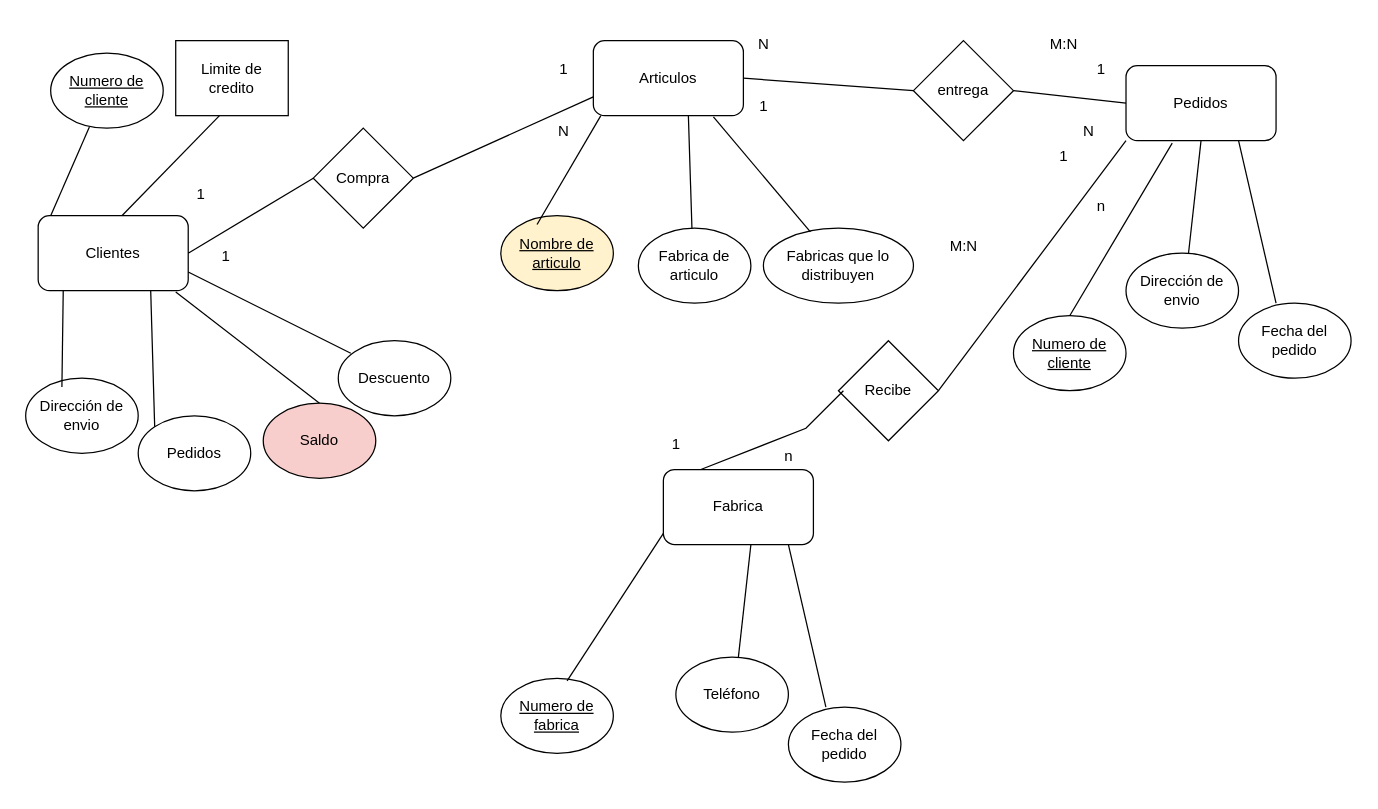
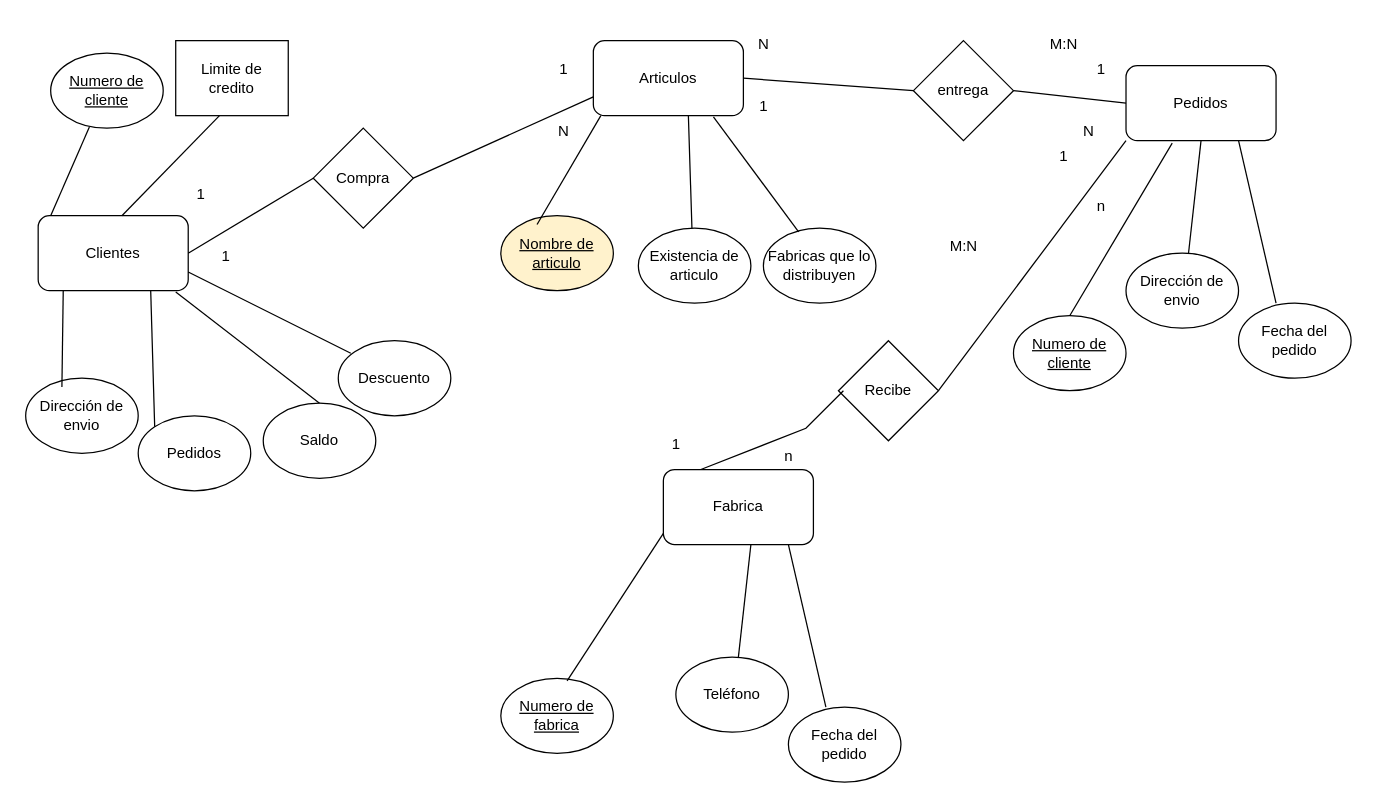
node "Fabrica de articulo": label "Fabrica de articulo" -> "Existencia de articulo"
node "Fabricas que lo distribuyen": size 150x75 -> 113x75
node "Saldo": fillcolor #f8cecc -> #ffffff
